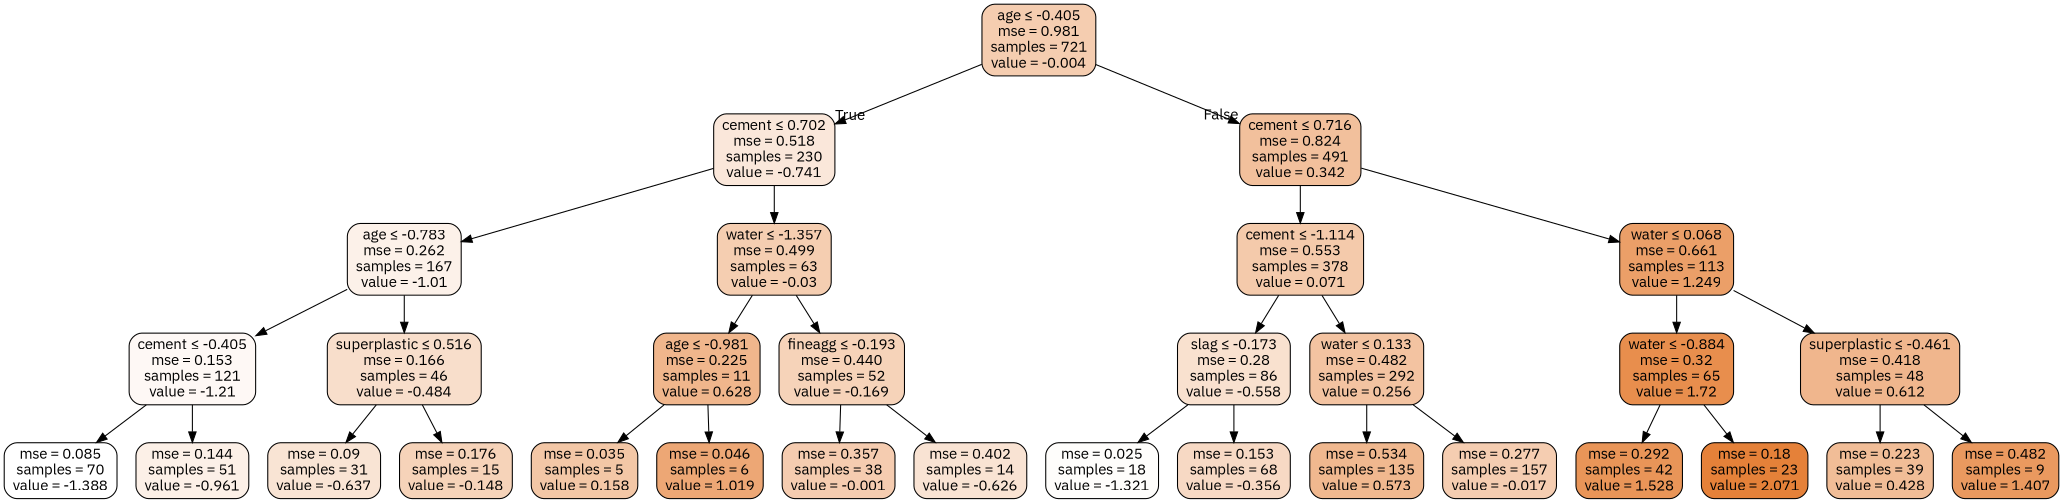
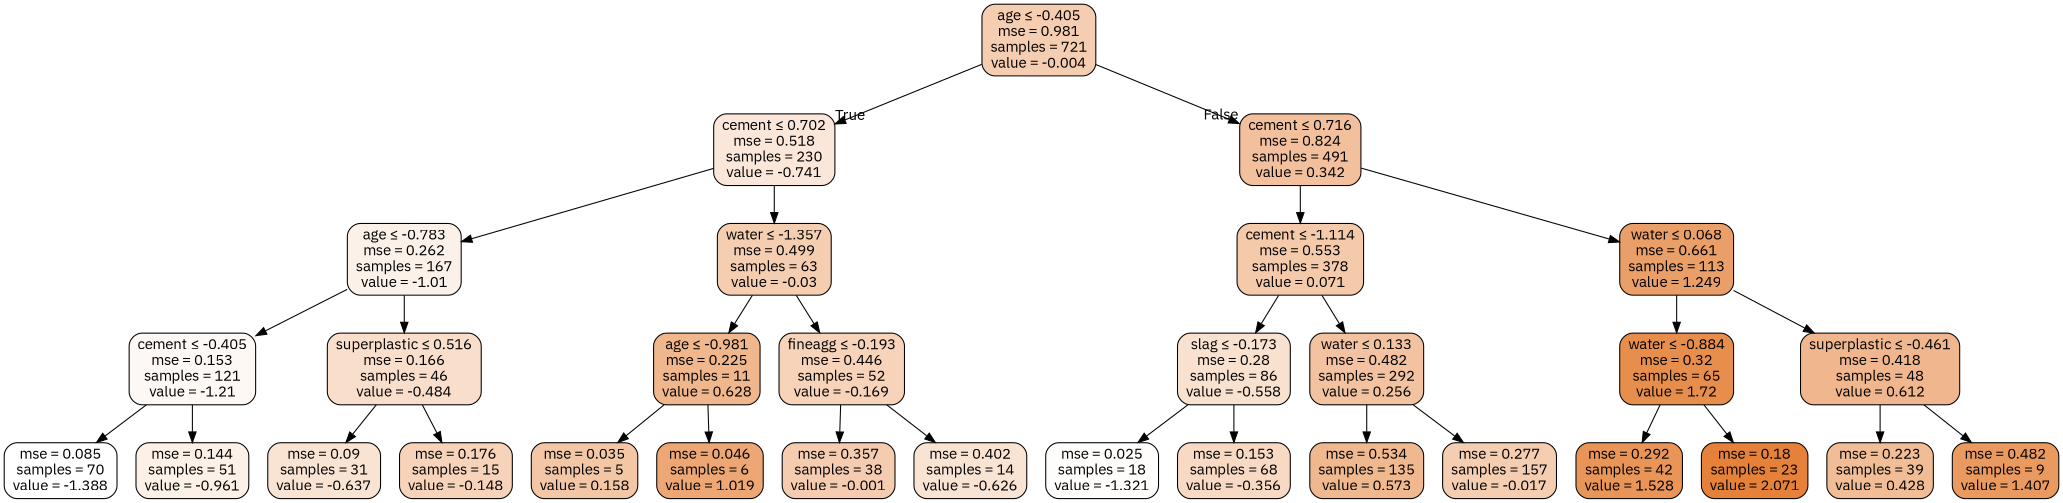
node "fineagg ≤ -0.193": text "mse = 0.440" -> "mse = 0.446"
